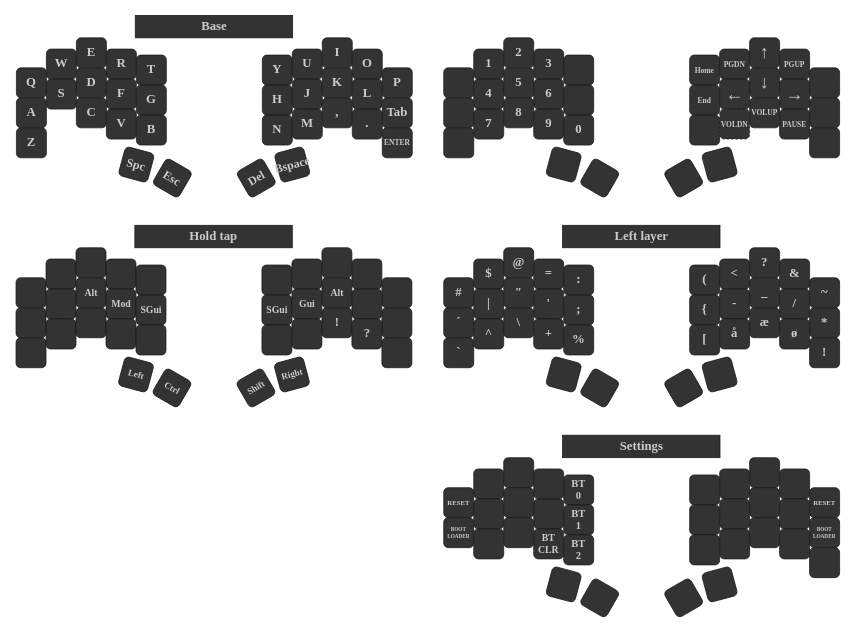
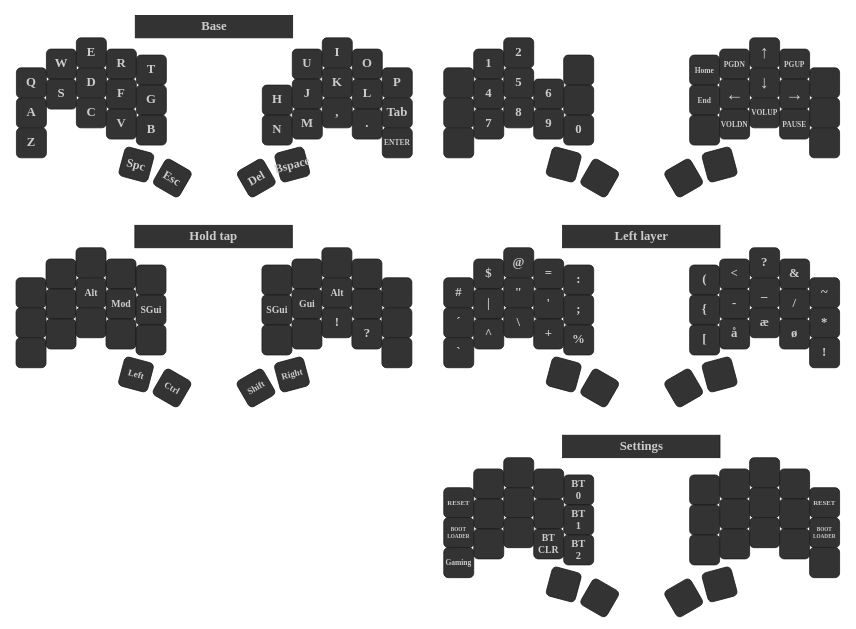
node "3": removed
node "Y": removed
node "VOLDN": style dashed -> solid
node "Gaming": added
